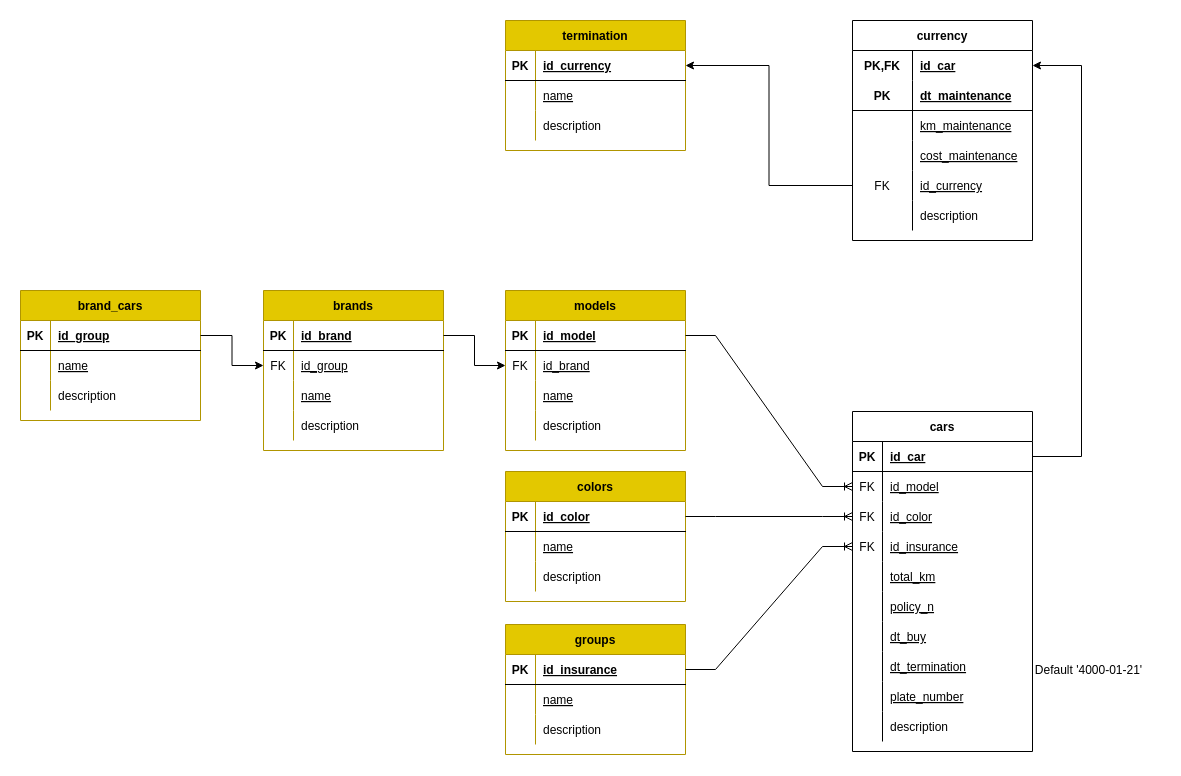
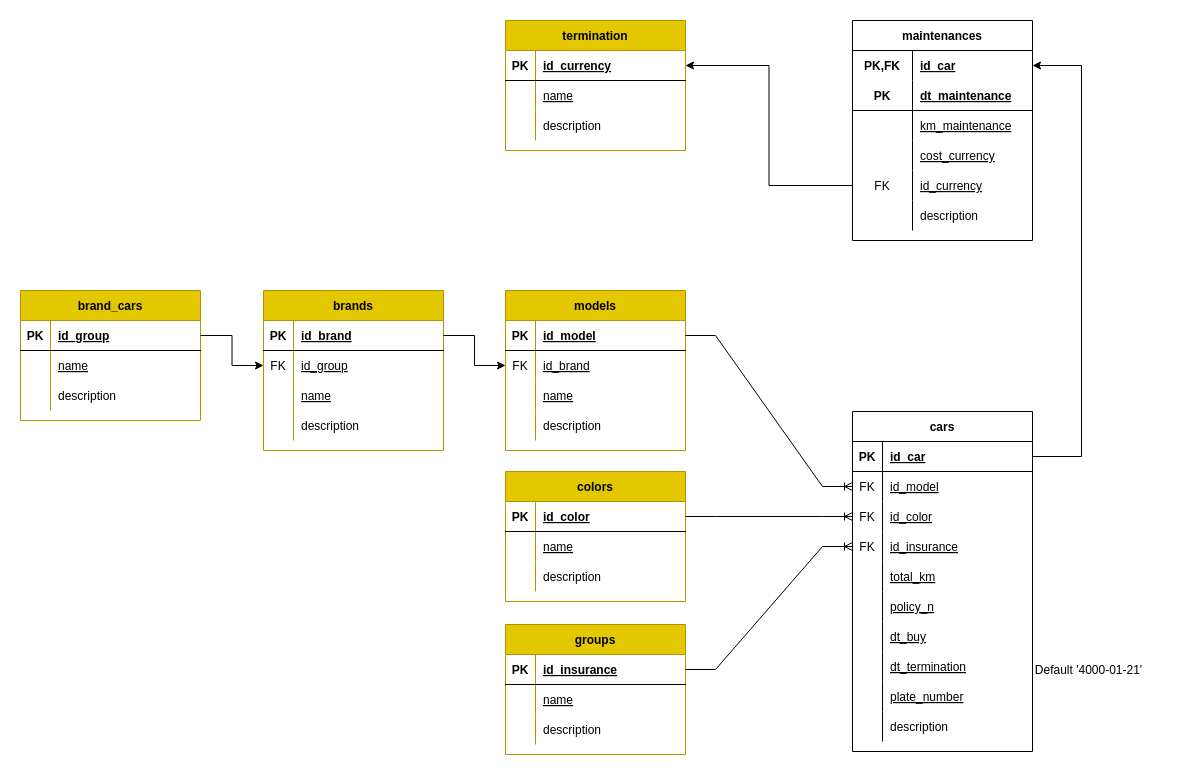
node "currency": label "currency" -> "maintenances"
node "cost_maintenance": label "cost_maintenance" -> "cost_currency"
